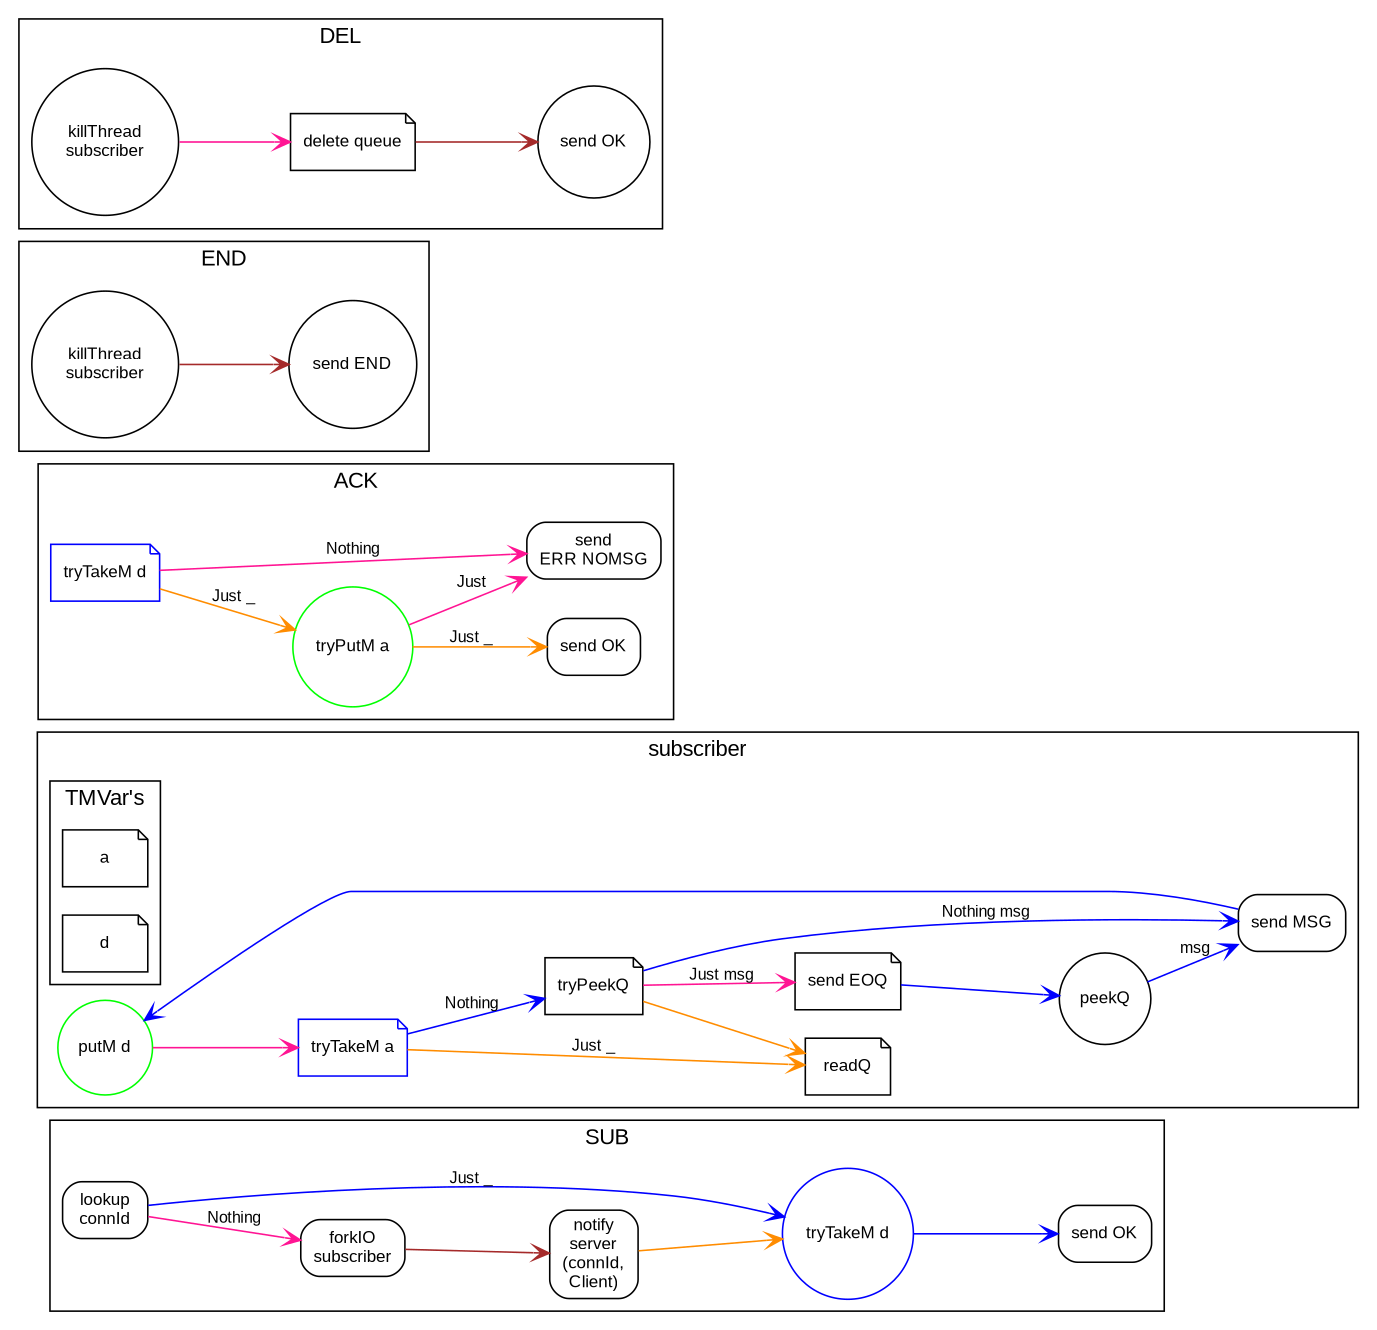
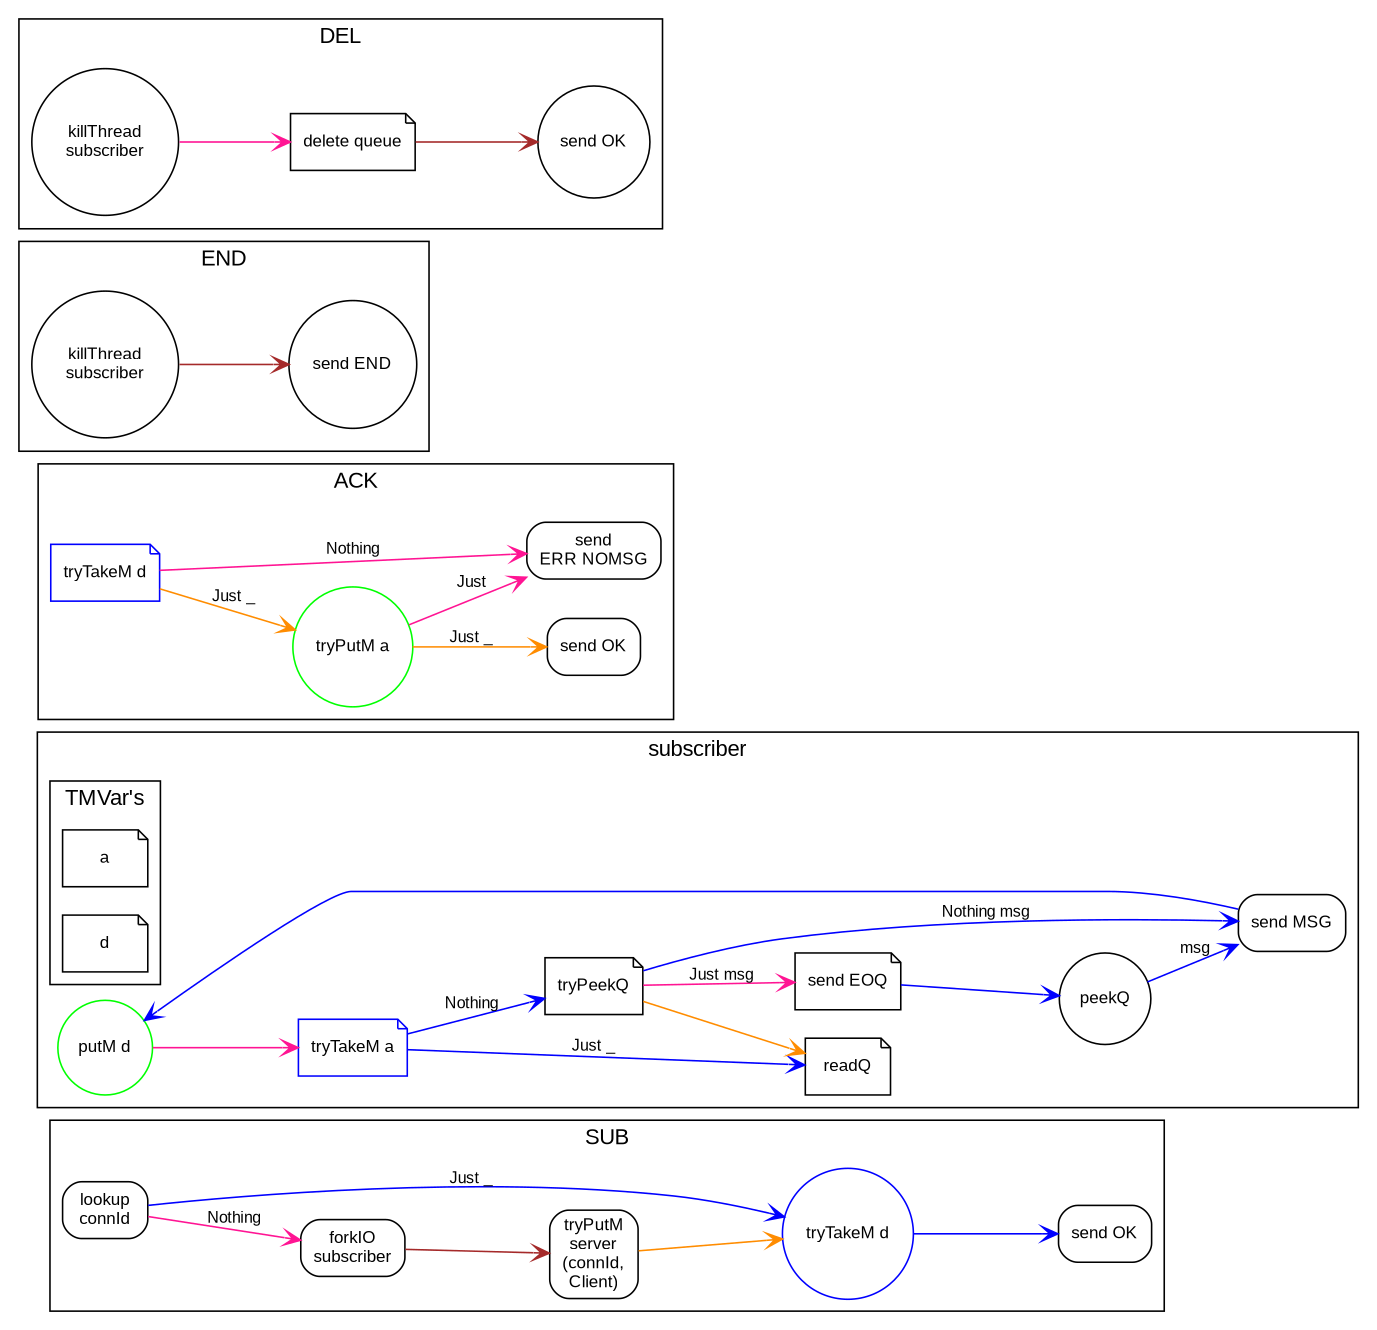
edge "tryTakeM a" -> "readQ": color darkorange -> blue
node "notify server (connId, Client)": label "notify server (connId, Client)" -> "tryPutM server (connId, Client)"
